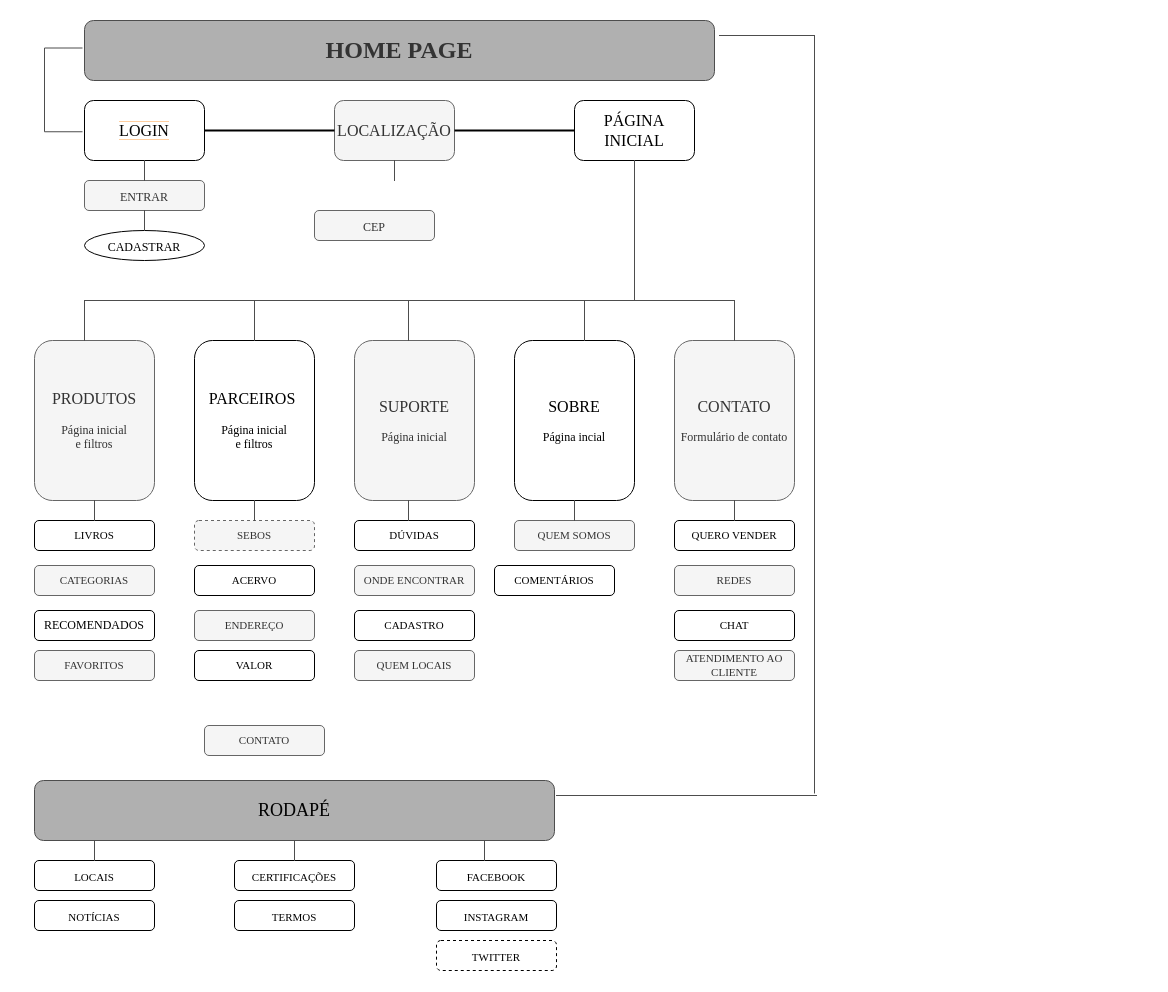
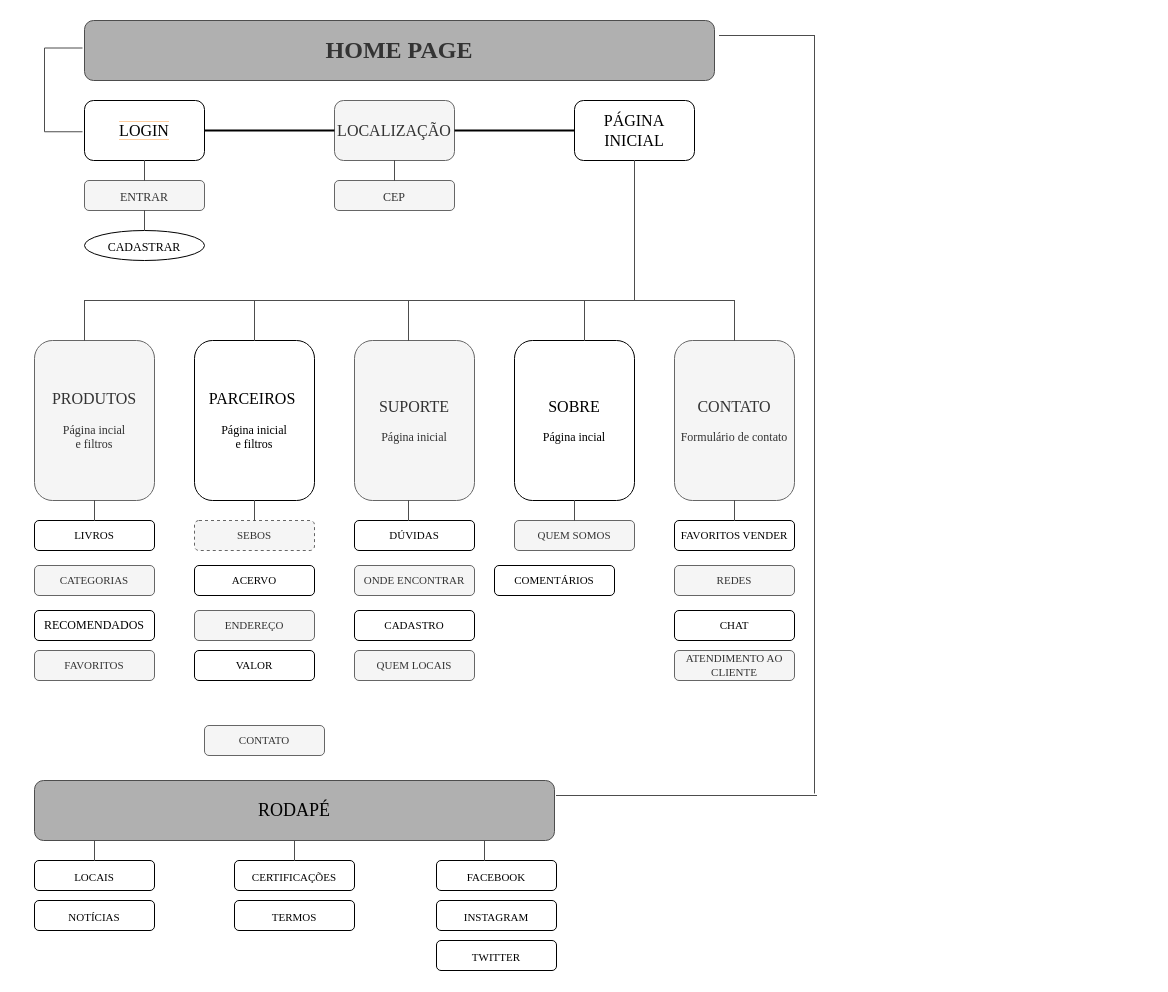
node "CEP": moved (375, 226) -> (395, 196)
node "PRODUTOS Página inicial e filtros": label "PRODUTOS Página inicial e filtros" -> "PRODUTOS Página incial e filtros"
node "QUERO VENDER": label "QUERO VENDER" -> "FAVORITOS VENDER"
node "TWITTER": style dashed -> solid
